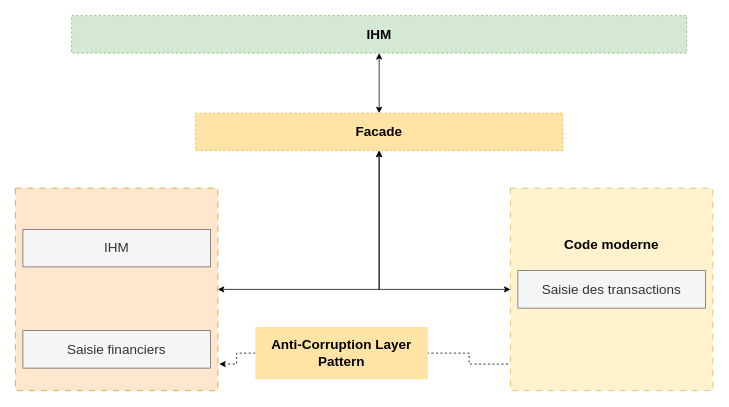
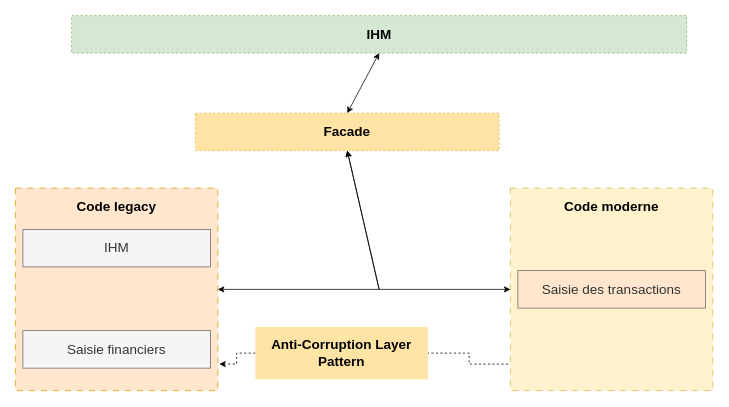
node "Facade": size 368x38 -> 304x38
node "Code legacy": added
node "Code moderne": moved (612, 244) -> (612, 207)
node "Saisie des transactions": fillcolor #f5f5f5 -> #ffe6cc
